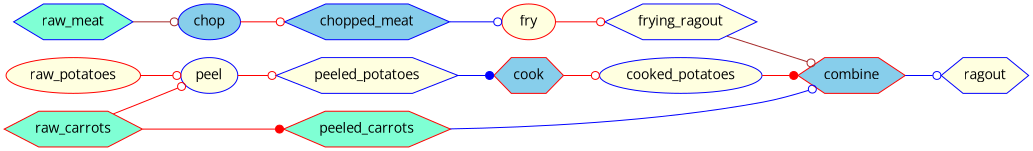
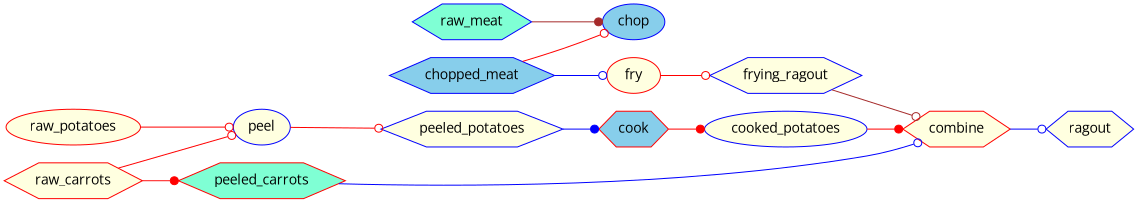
edge "raw_meat" -> "chop": arrowhead odot -> dot
edge "chop" -> "chopped_meat": reversed
edge "cook" -> "cooked_potatoes": arrowhead odot -> dot
node "combine": fillcolor skyblue -> lightyellow
node "raw_carrots": fillcolor aquamarine -> lightyellow
